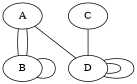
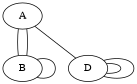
node "C": removed
